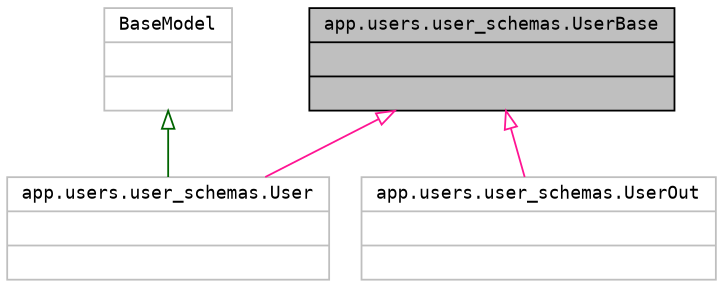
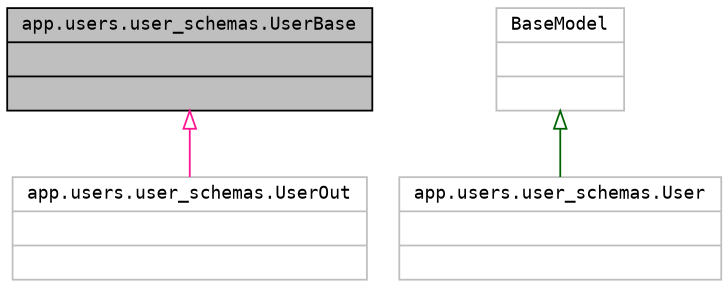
edge "app.users.user_schemas.User" -> "app.users.user_schemas.UserBase": removed
